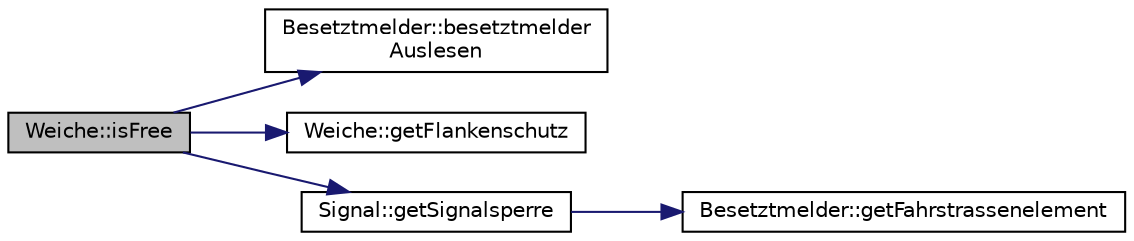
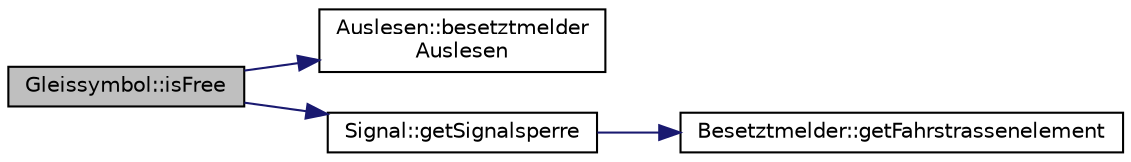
node "Besetztmelder::besetztmelder Auslesen": label "Besetztmelder::besetztmelder Auslesen" -> "Auslesen::besetztmelder Auslesen"
node "Weiche::isFree": label "Weiche::isFree" -> "Gleissymbol::isFree"
node "Weiche::getFlankenschutz": removed
